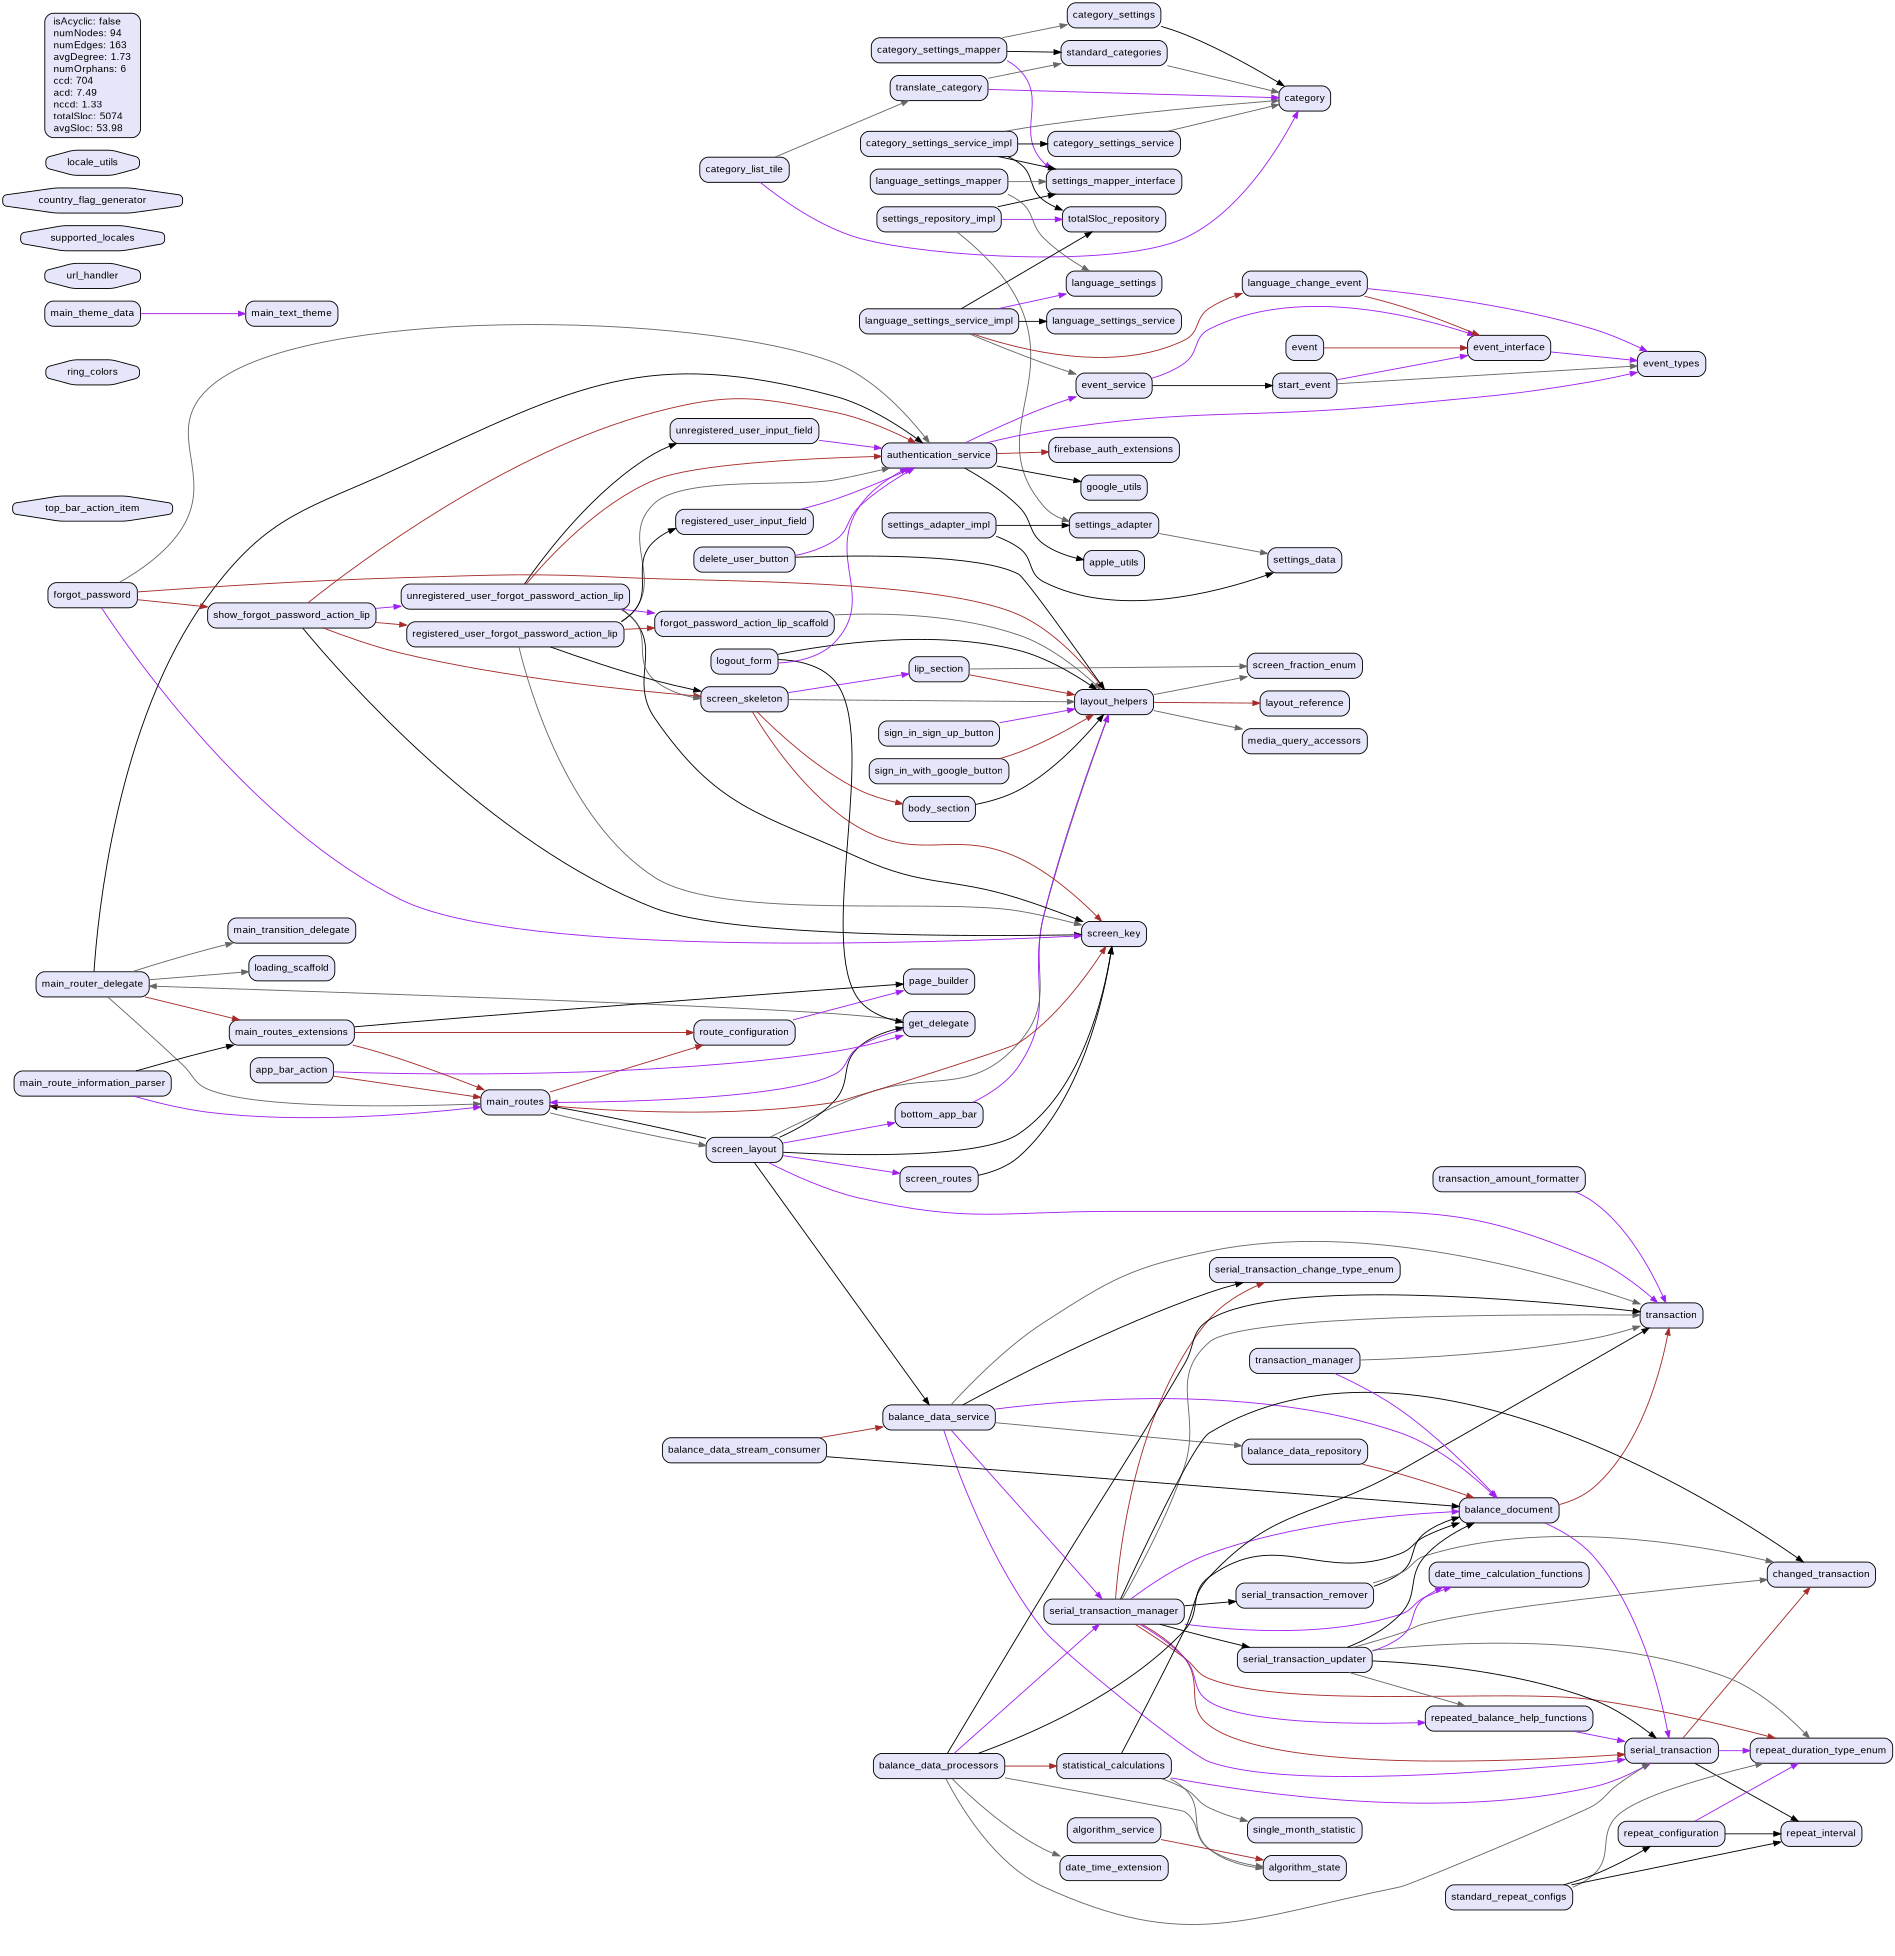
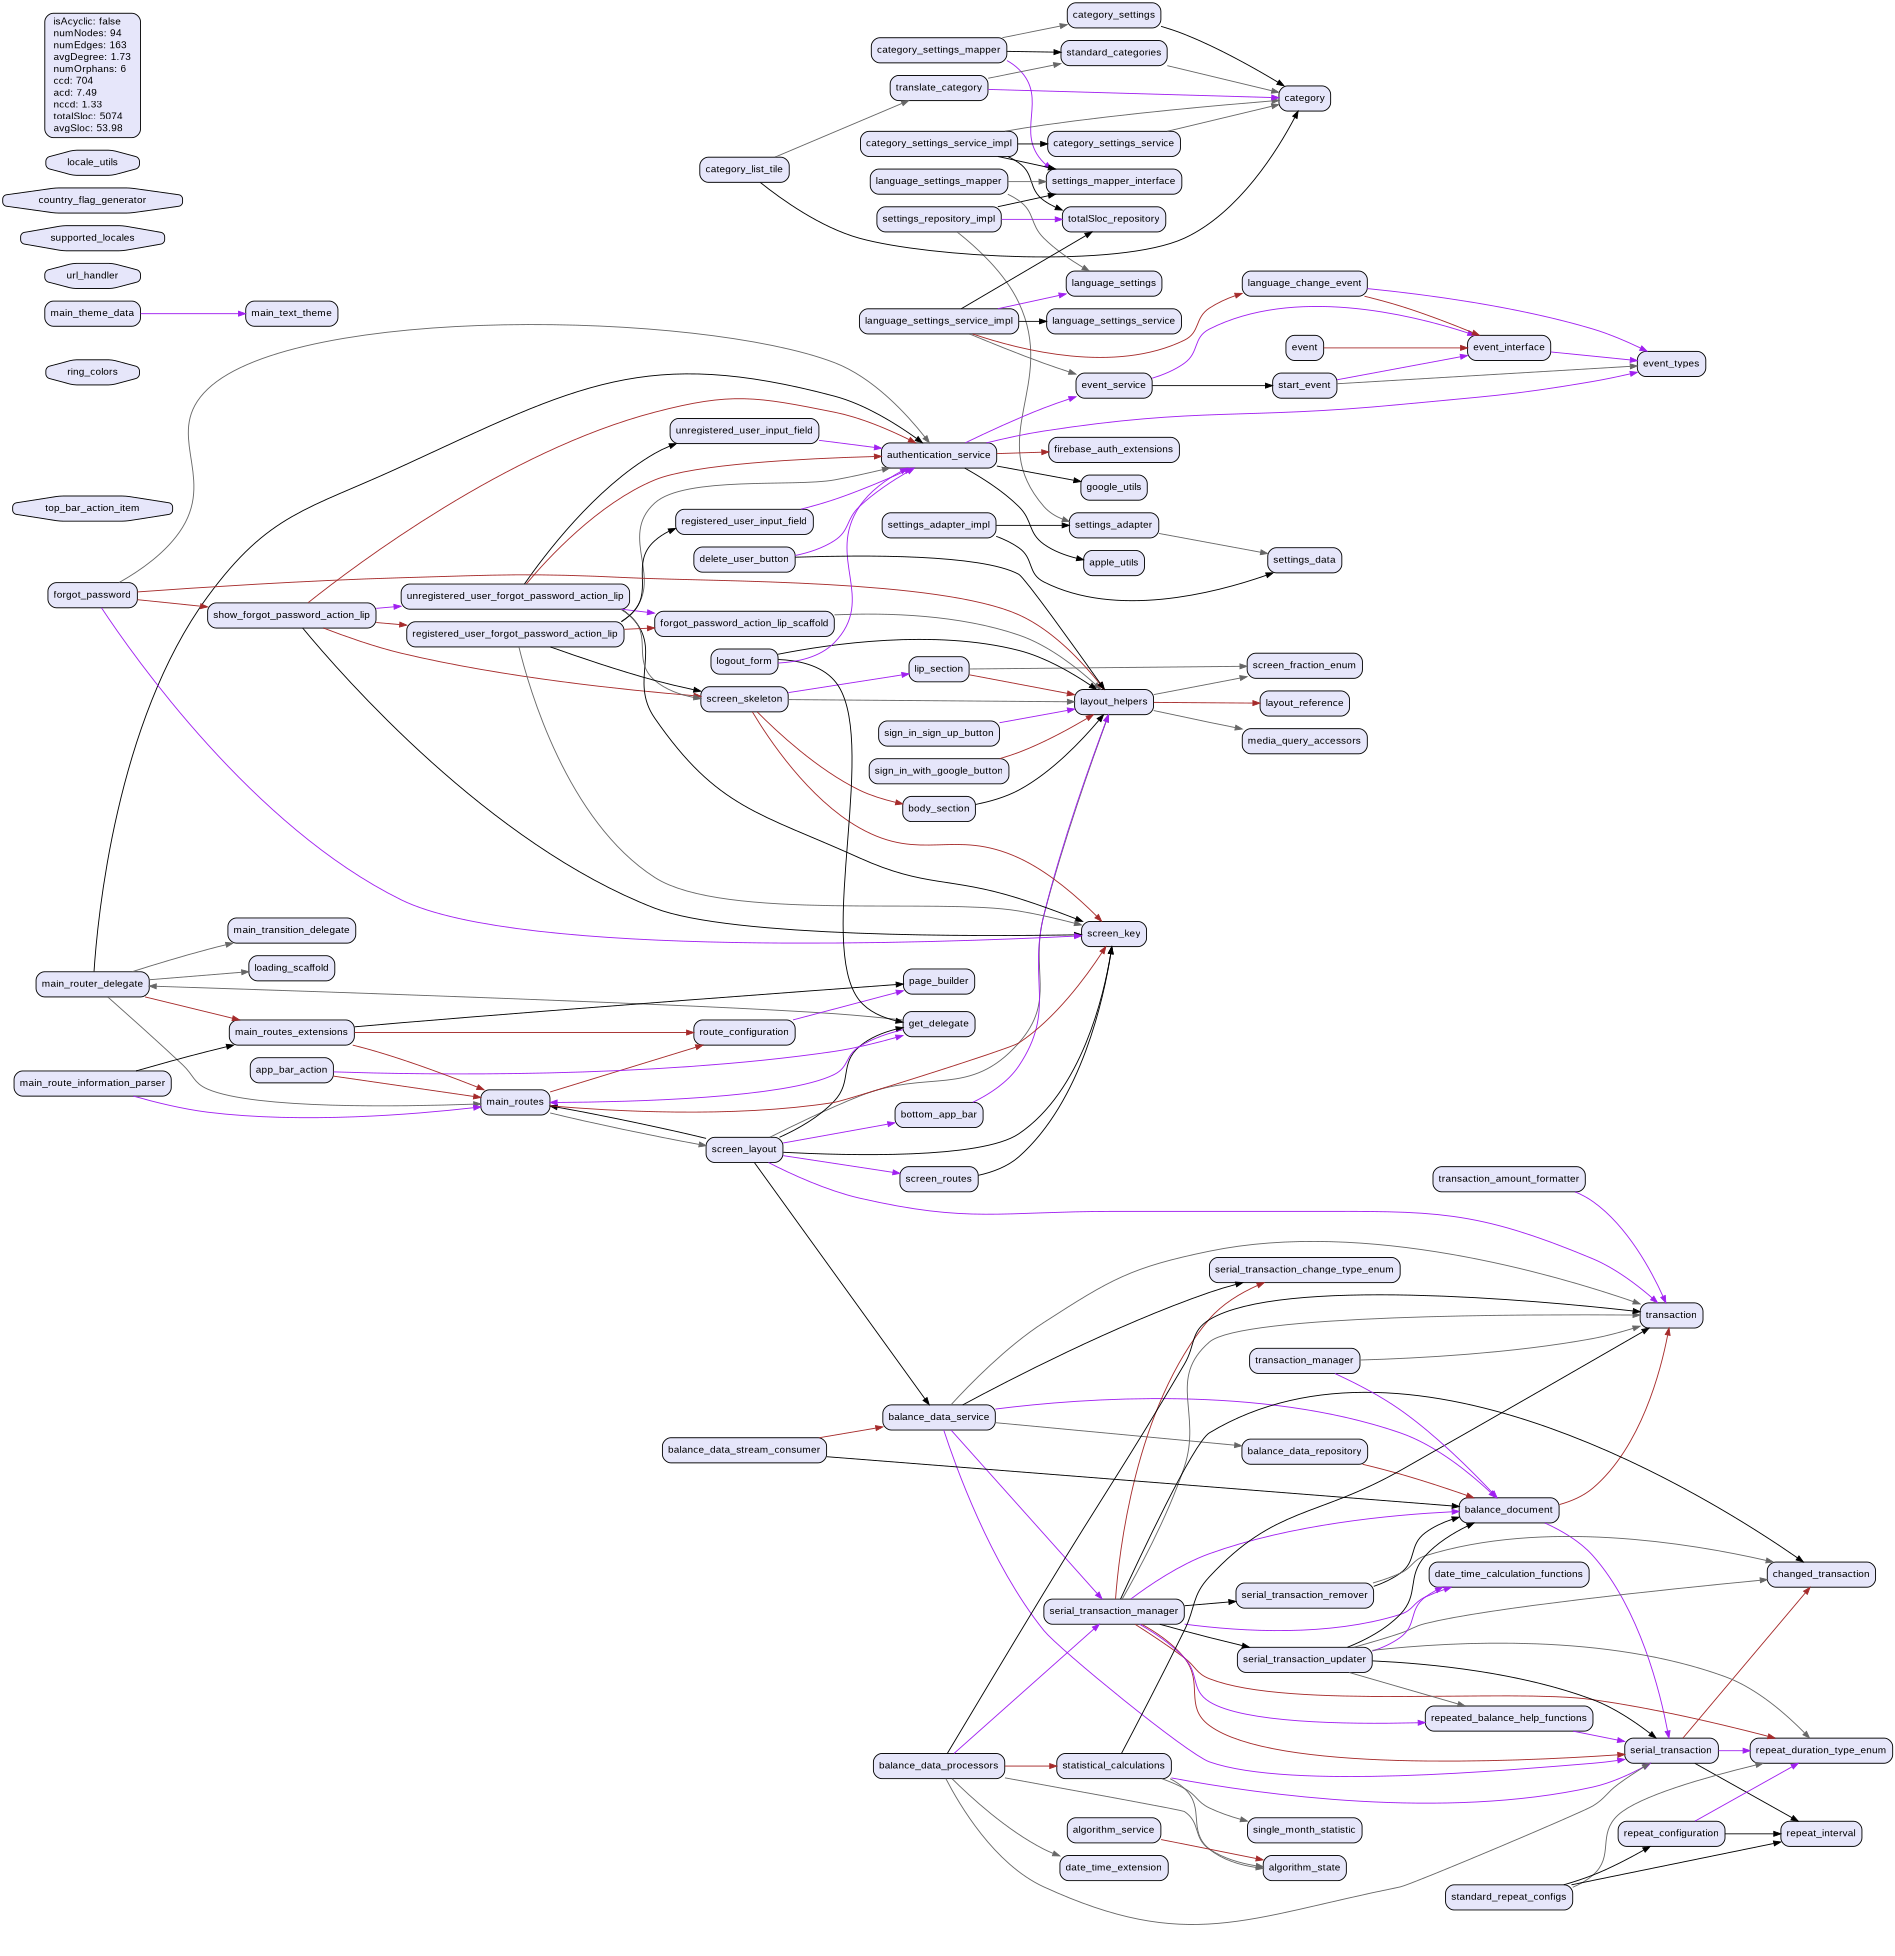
edge "category_list_tile" -> "category": color purple -> black
edge "balance_data_processors" -> "balance_document": removed
